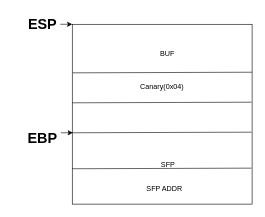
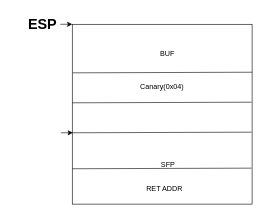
node "EBP": removed
node "SFP ADDR": label "SFP ADDR" -> "RET ADDR"
